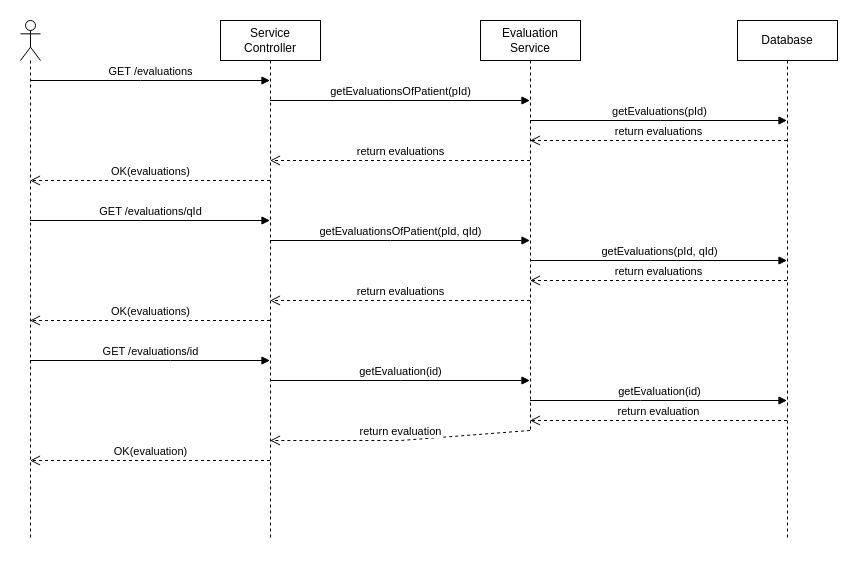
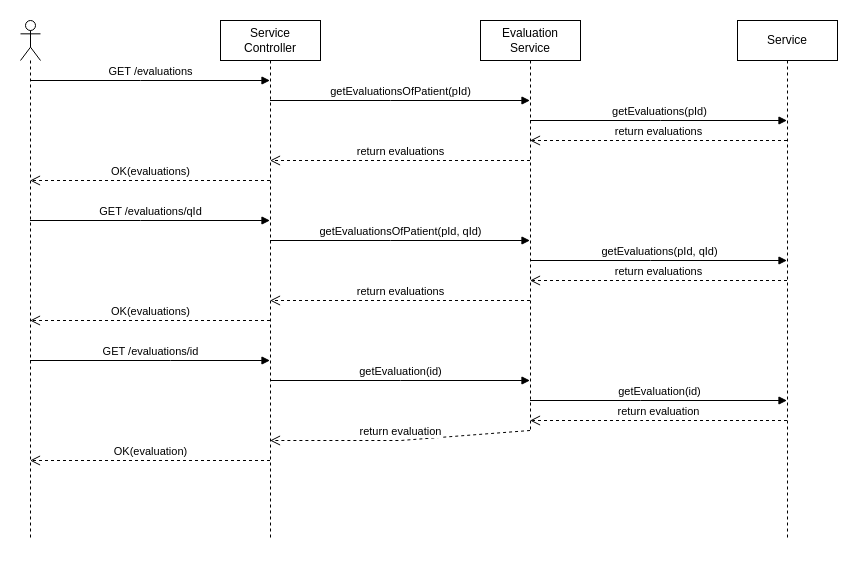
node "Database": label "Database" -> "Service"
